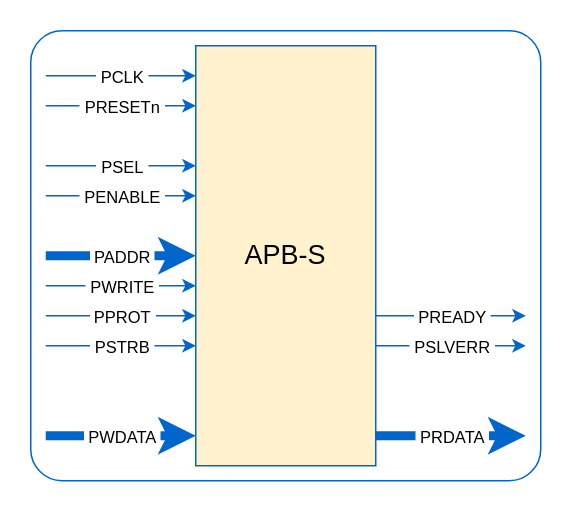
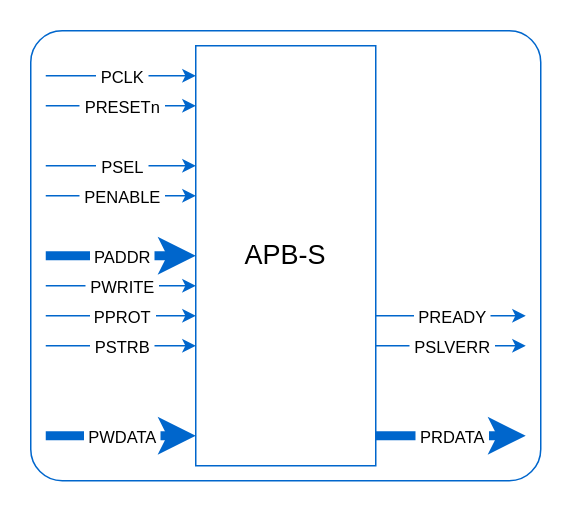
node "APB-S": fillcolor #fff2cc -> #ffffff
